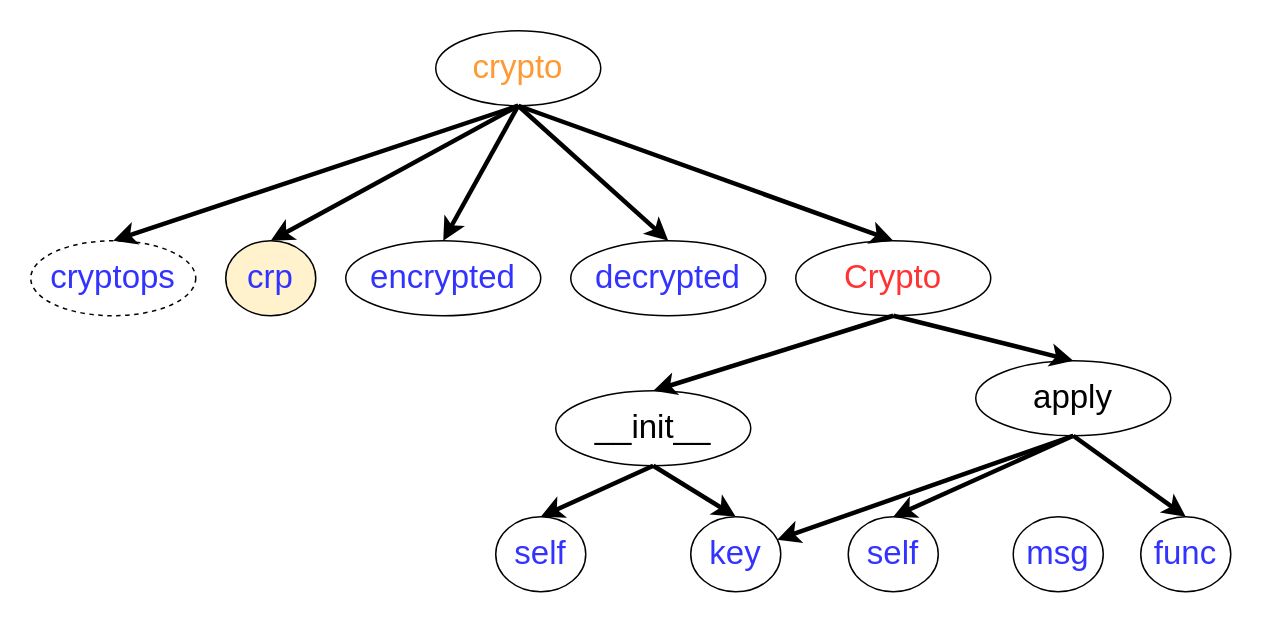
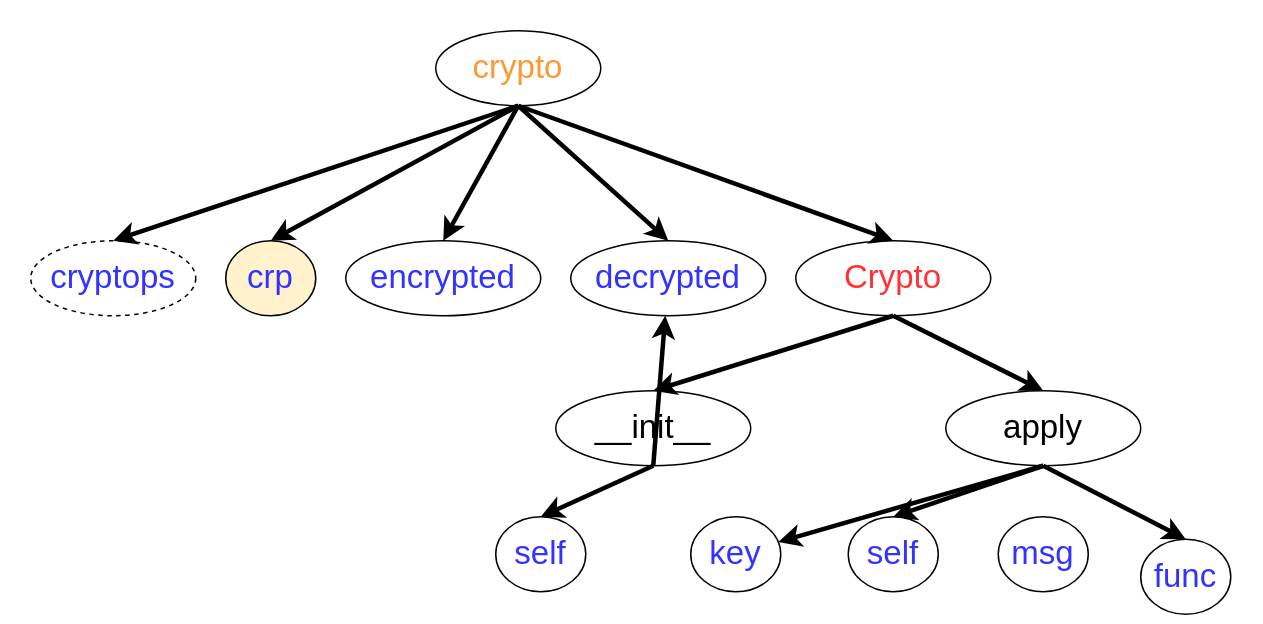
node "apply": moved (1073, 398) -> (1043, 428)
edge "__init__" -> "key": now "__init__" -> "decrypted"
node "msg": moved (1058, 554) -> (1043, 554)
node "func": moved (1186, 554) -> (1186, 577)
